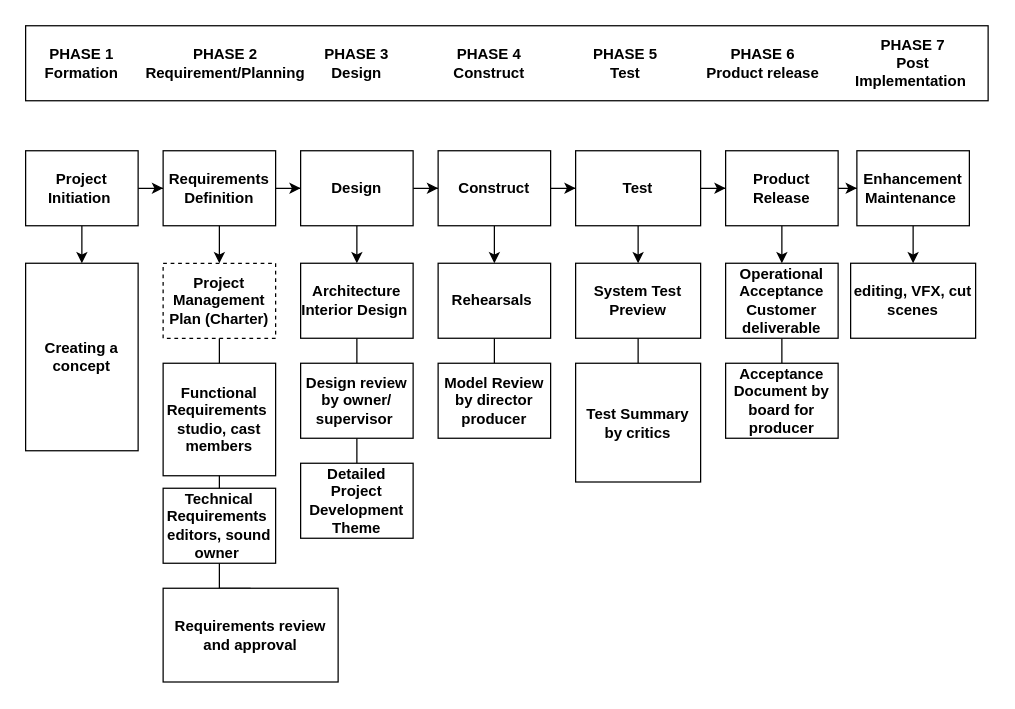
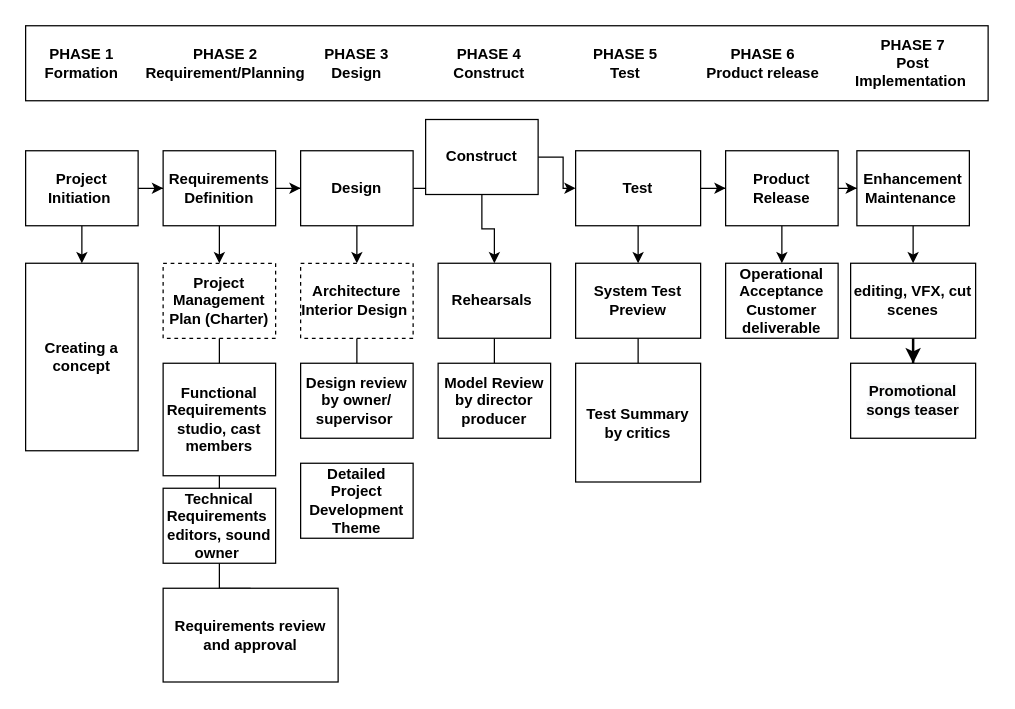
node "Construct": moved (494, 188) -> (482, 157)
node "Architecture Interior Design": style solid -> dashed
edge "Operational Acceptance Customer deliverable" -- "Acceptance Document by board for producer": removed
edge "editing, VFX, cut scenes" -> "Promotional songs teaser": added
node "Acceptance Document by board for producer": removed
node "Promotional songs teaser": added
edge "Design review by owner/ supervisor" -- "Detailed Project Development Theme": removed
